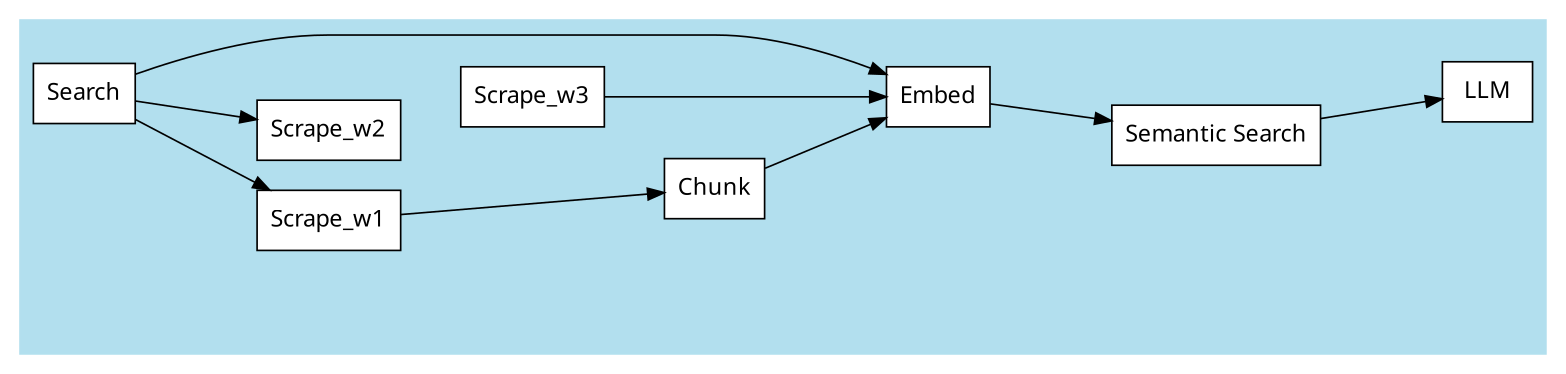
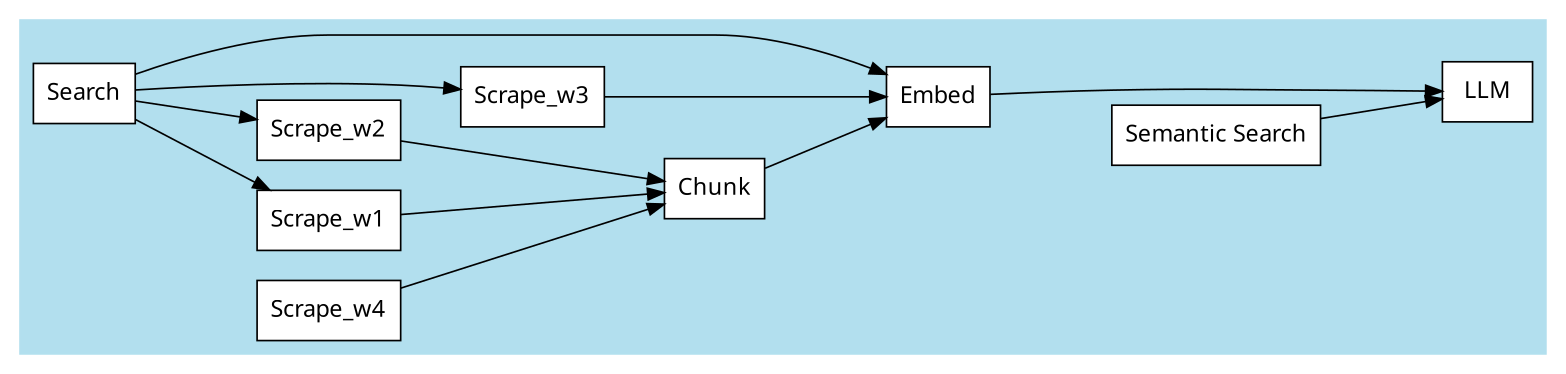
edge "Search" -> "Scrape_w3": added
edge "Embed" -> "Semantic Search": now "Embed" -> "LLM"
edge "Scrape_w2" -> "Chunk": added
node "Scrape_w4": added
